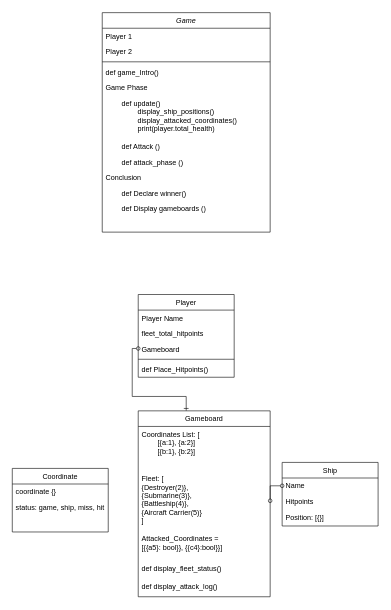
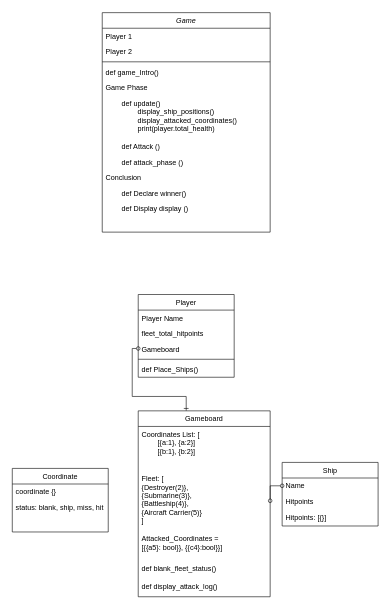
node "def Display gameboards ()": label "def Display gameboards ()" -> "def Display display ()"
node "def Place_Hitpoints()": label "def Place_Hitpoints()" -> "def Place_Ships()"
node "status: game, ship, miss, hit": label "status: game, ship, miss, hit" -> "status: blank, ship, miss, hit"
node "Position: [{}]": label "Position: [{}]" -> "Hitpoints: [{}]"
node "def display_fleet_status()": label "def display_fleet_status()" -> "def blank_fleet_status()"
